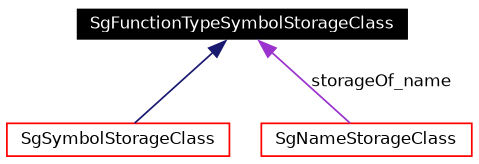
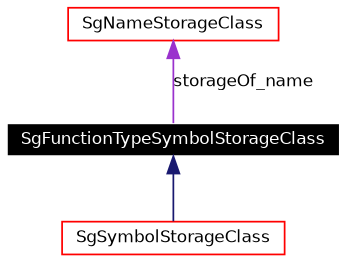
edge "SgNameStorageClass" -> "SgFunctionTypeSymbolStorageClass": reversed
